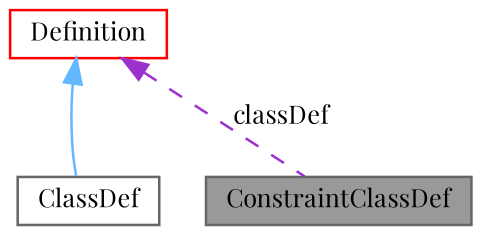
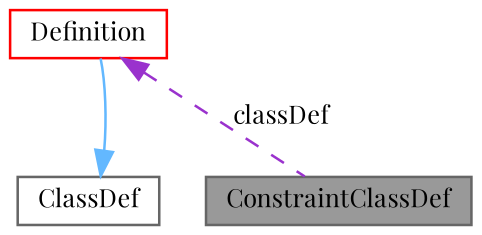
edge "ClassDef" -> "Definition": reversed
